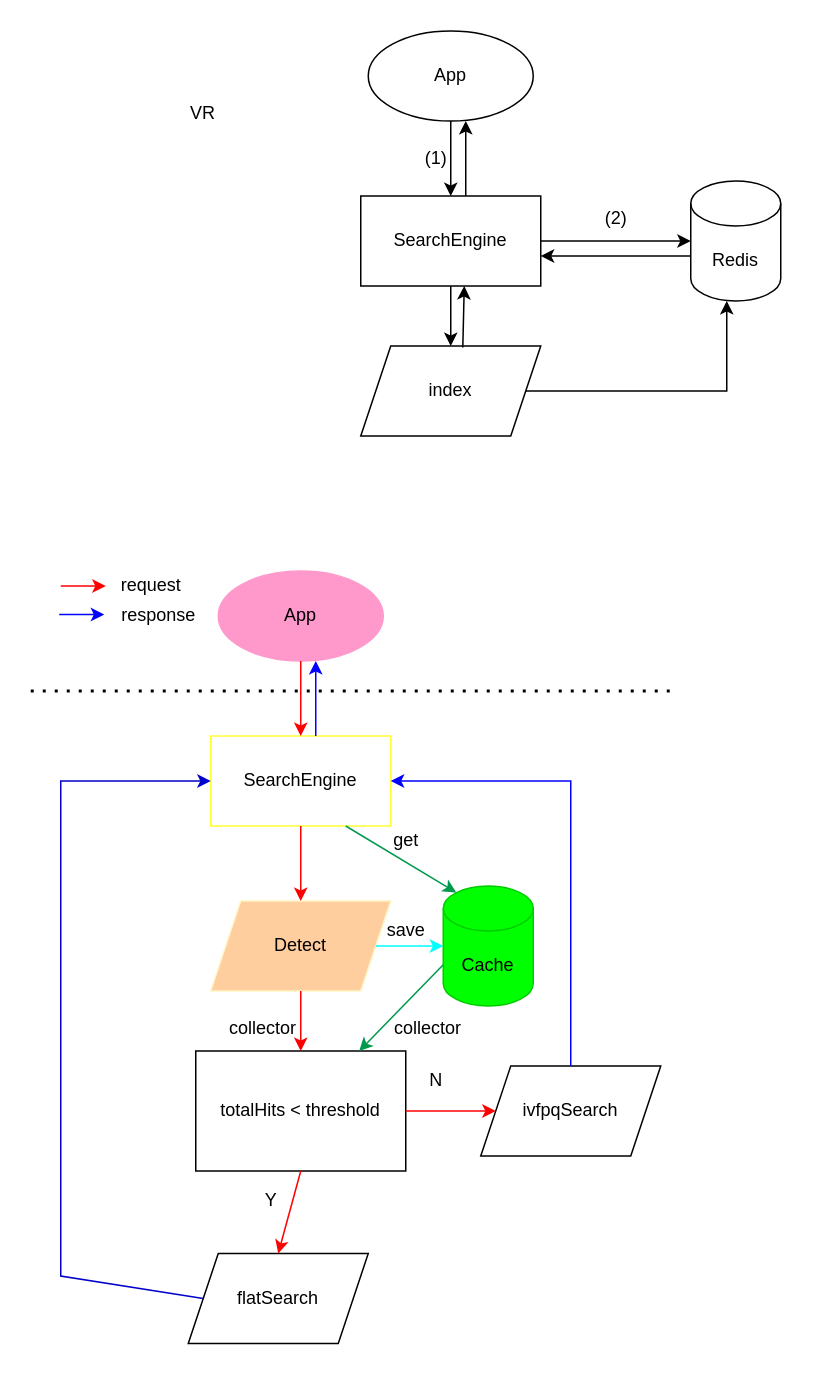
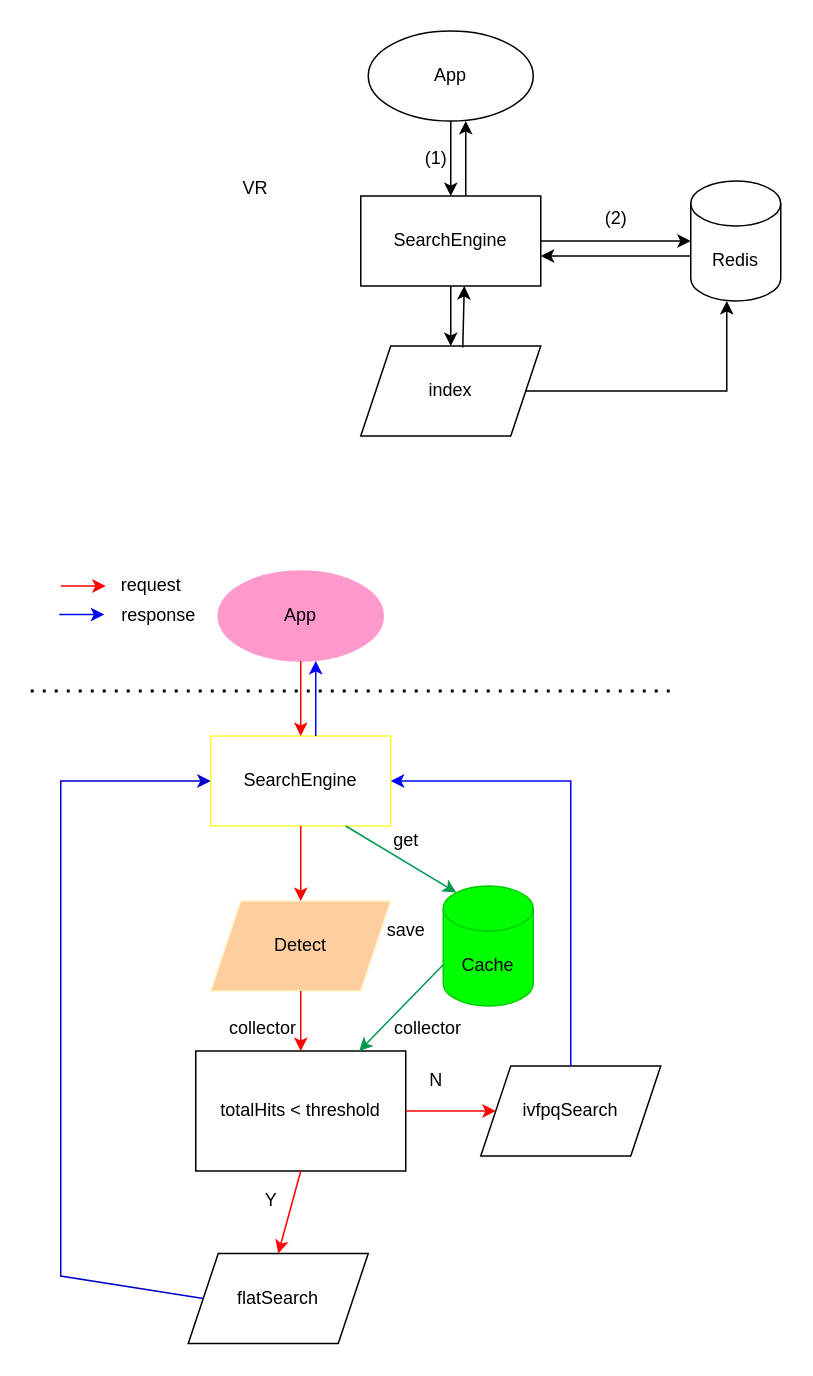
node "VR": moved (203, 113) -> (256, 188)
edge "Detect" -> "Cache": removed
